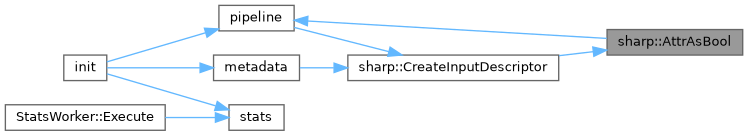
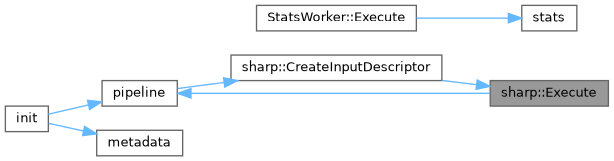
node "sharp::AttrAsBool": label "sharp::AttrAsBool" -> "sharp::Execute"
edge "metadata" -> "sharp::CreateInputDescriptor": removed
edge "init" -> "stats": removed
